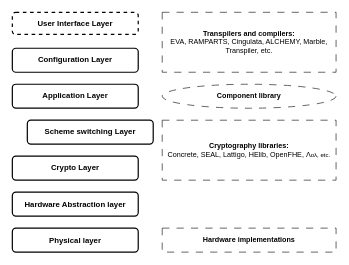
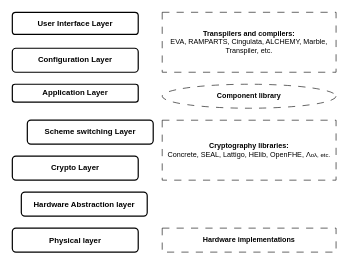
node "User Interface Layer": style dashed -> solid
node "Application Layer": size 126x24 -> 126x18
node "Hardware Abstraction layer": moved (75, 204) -> (84, 204)
